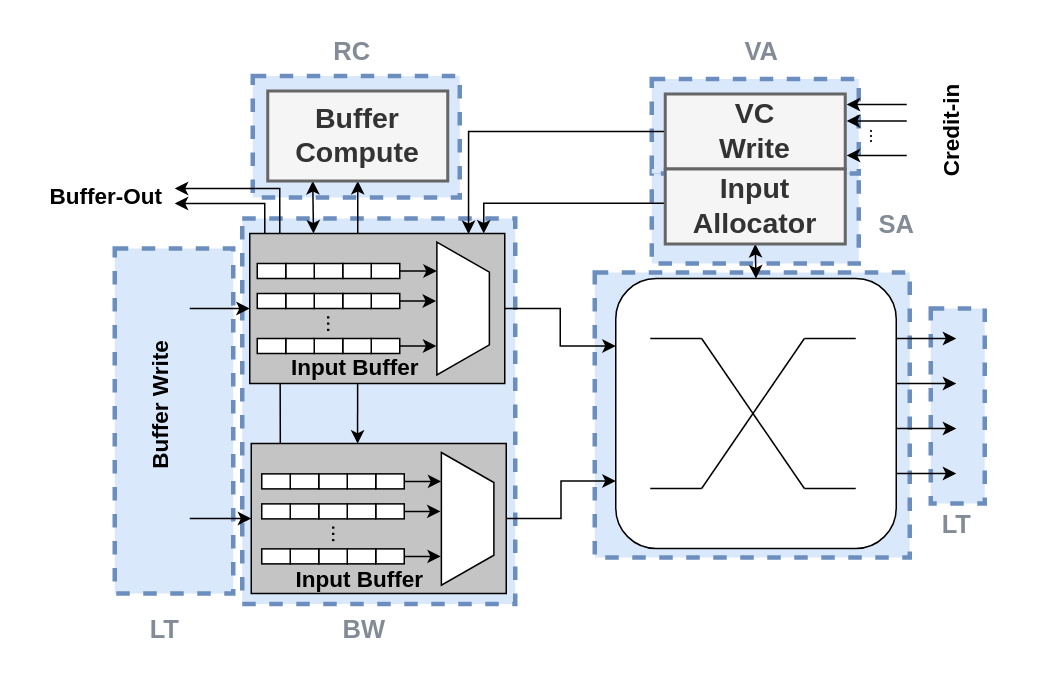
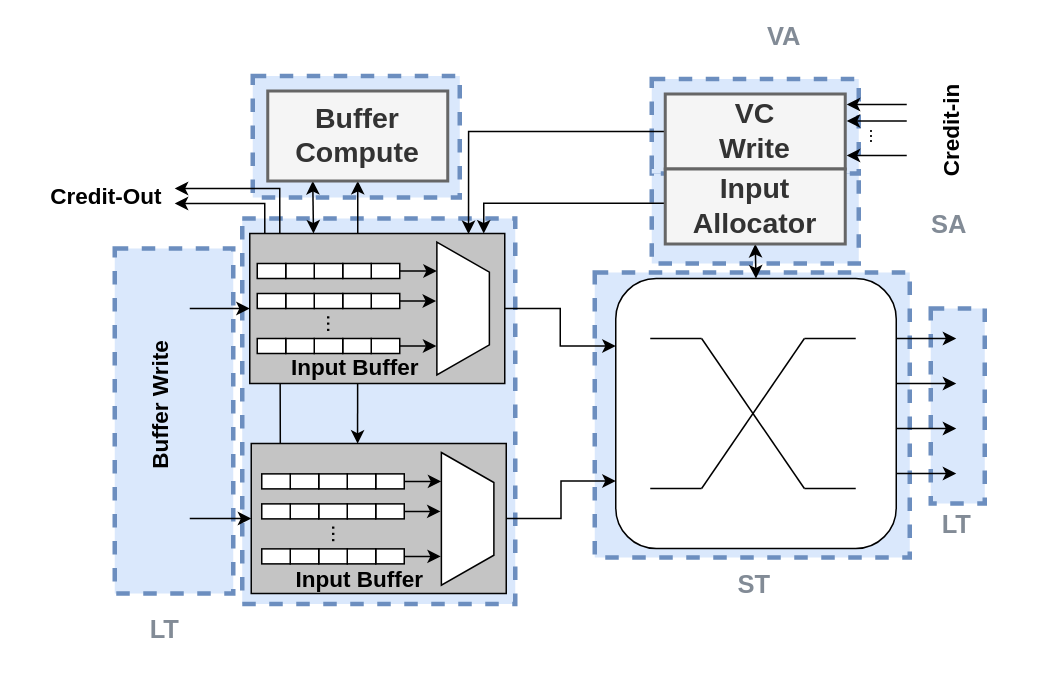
node "RC": removed
node "VA": moved (761, 53) -> (784, 38)
node "Buffer-Out": label "Buffer-Out" -> "Credit-Out"
node "SA": moved (896, 226) -> (949, 226)
node "ST": added
node "BW": removed
